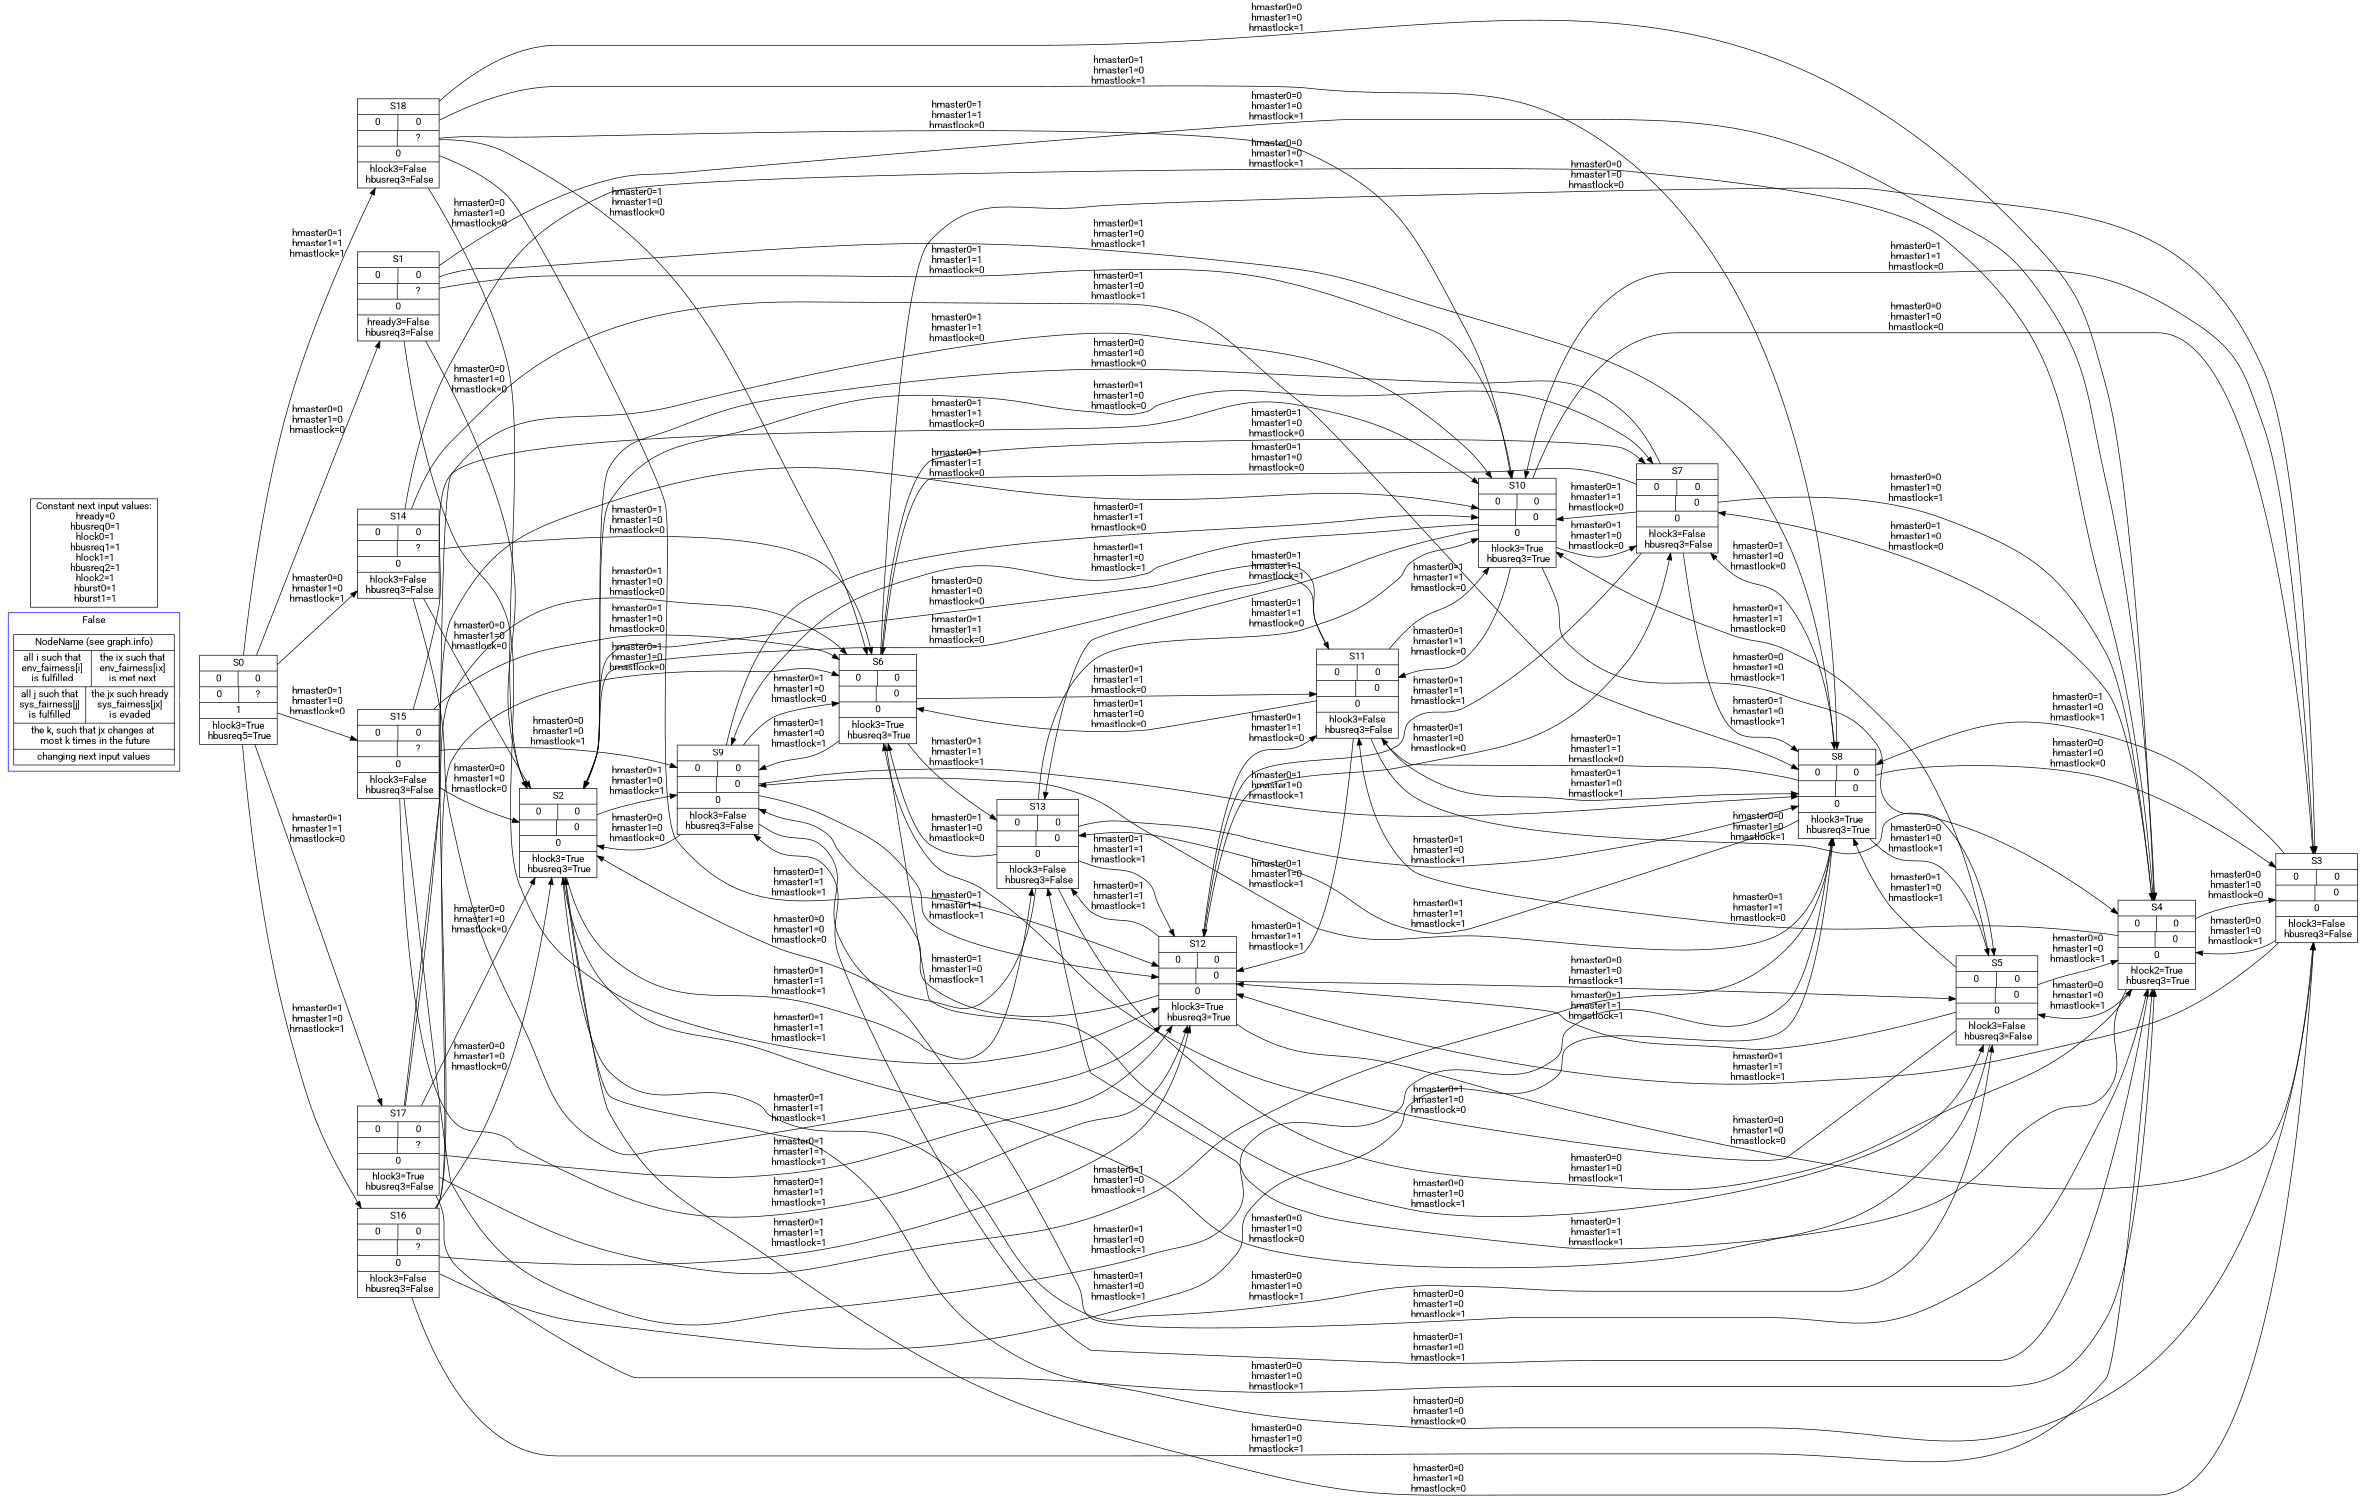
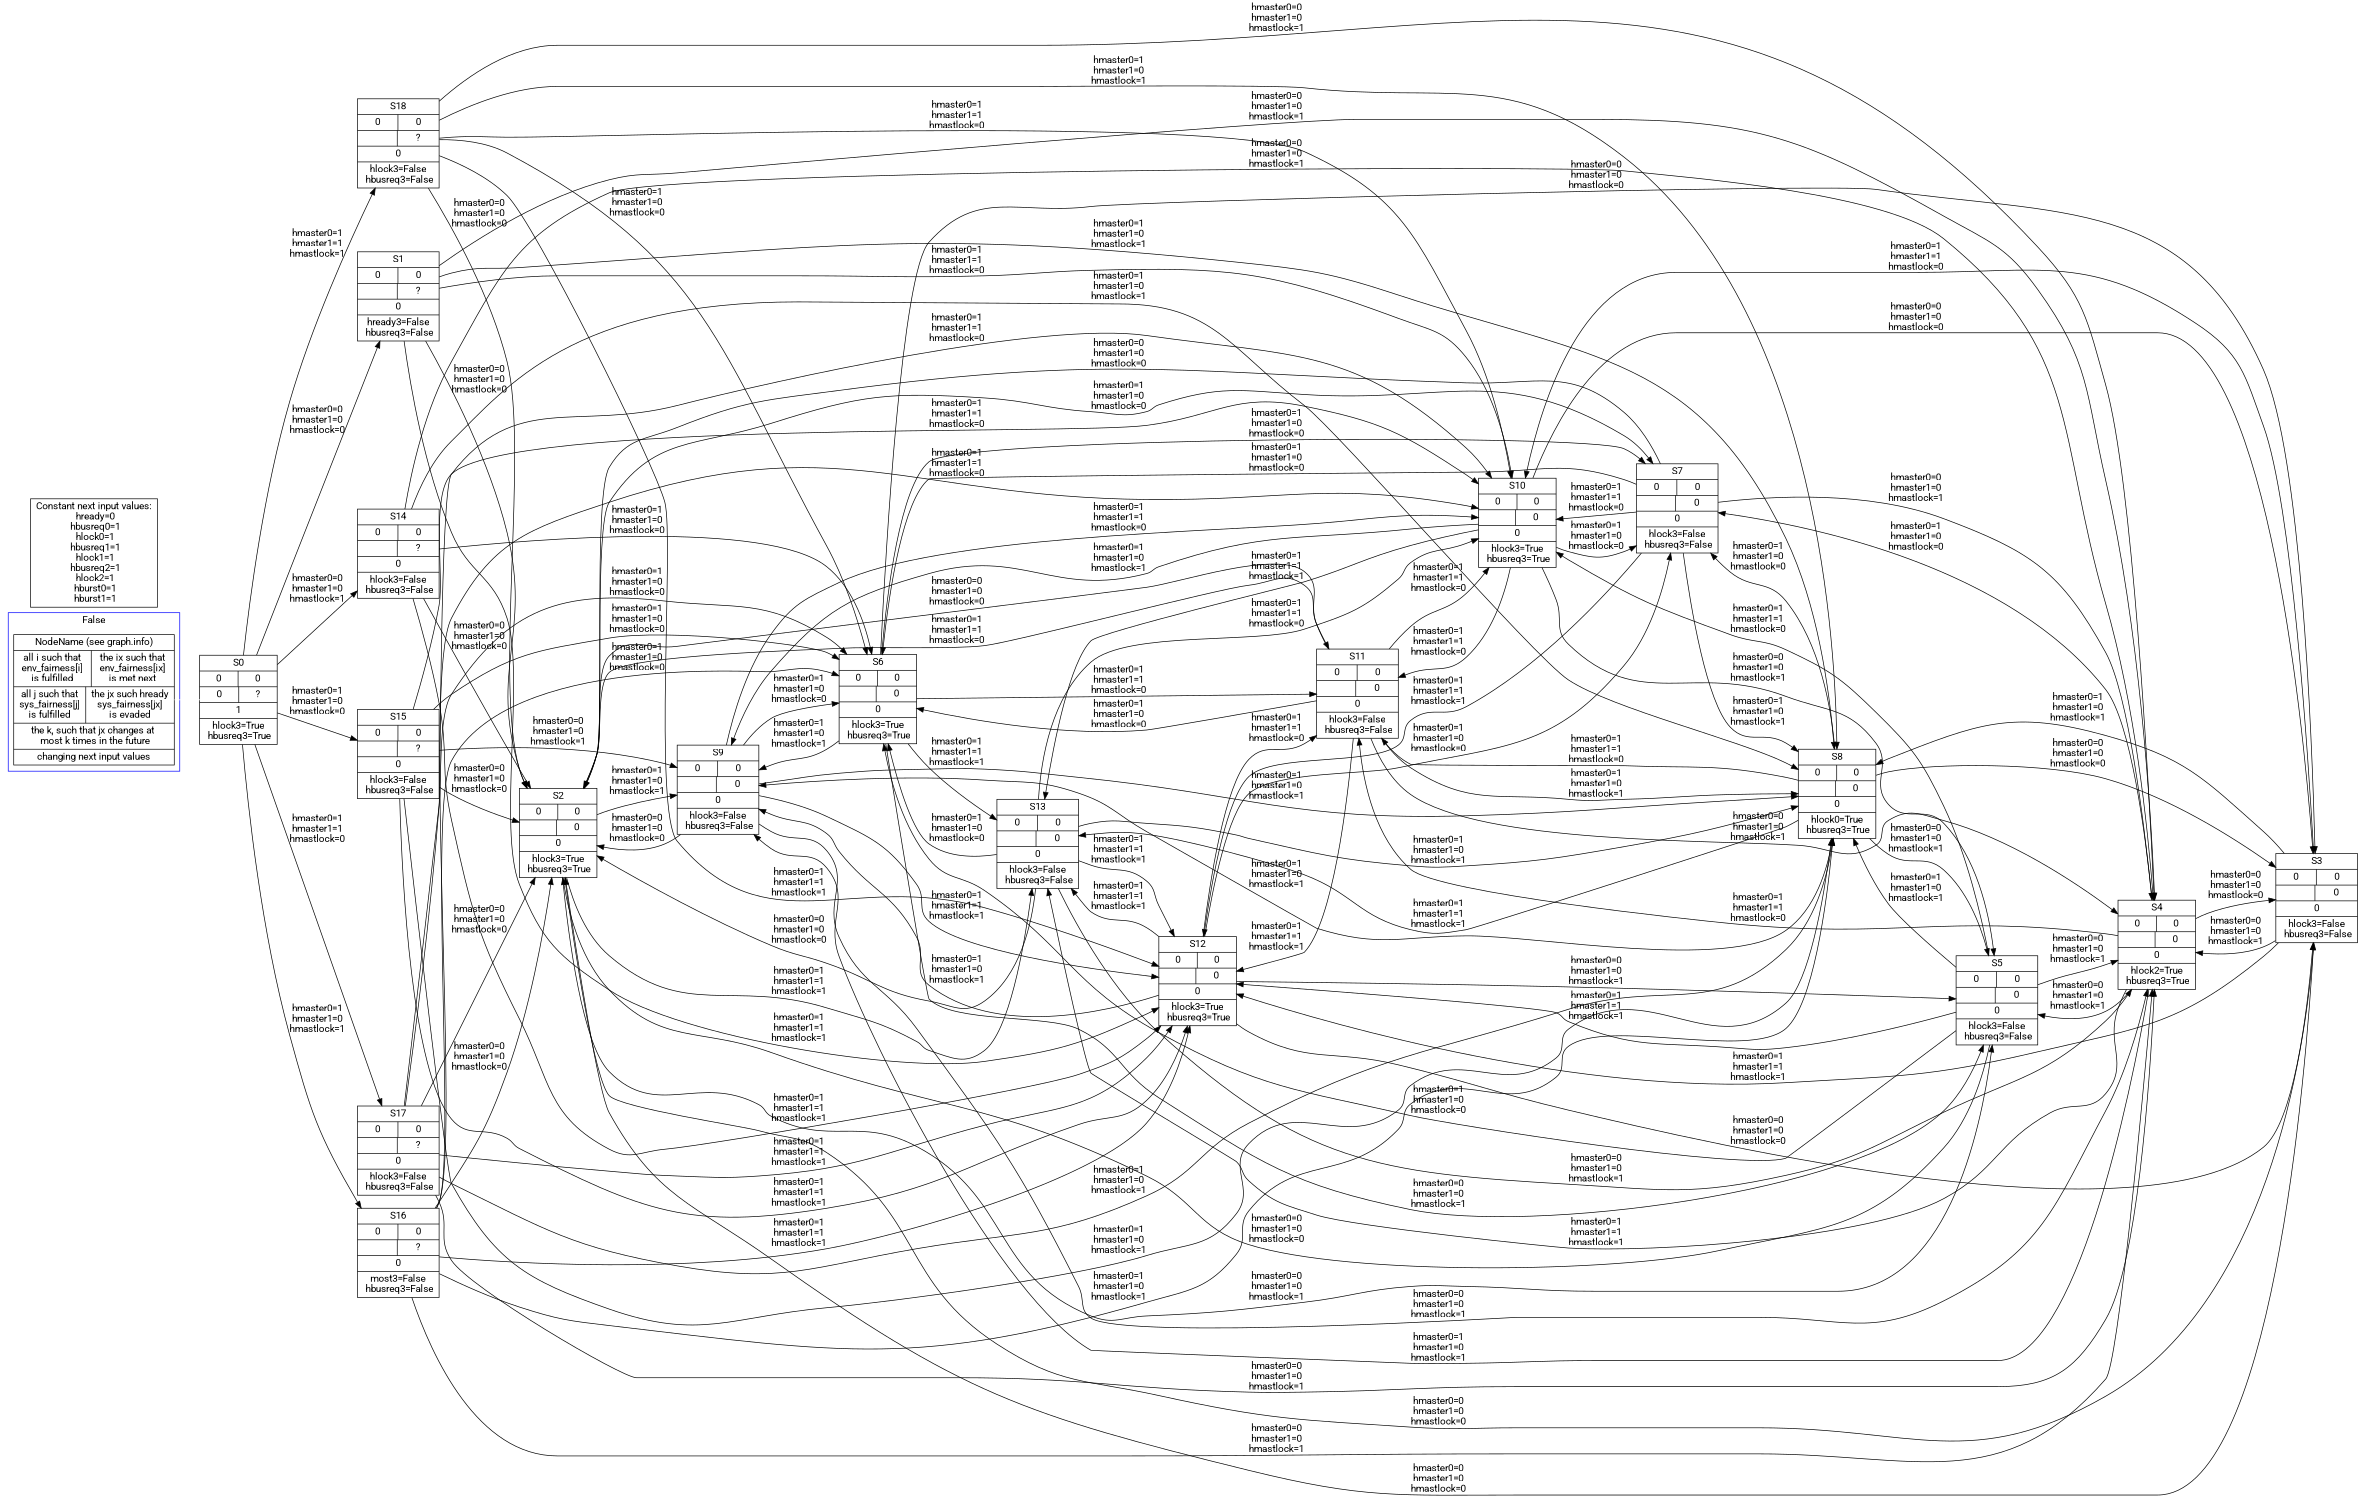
node "S0": text "hbusreq5=True" -> "hbusreq3=True"
node "S8": text "hlock3=True" -> "hlock0=True"
node "S17": text "hlock3=True" -> "hlock3=False"
node "S16": text "hlock3=False" -> "most3=False"
